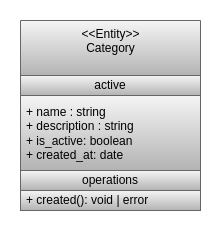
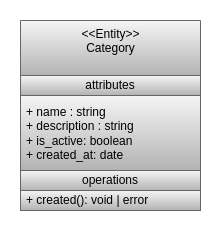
node "active": label "active" -> "attributes"
